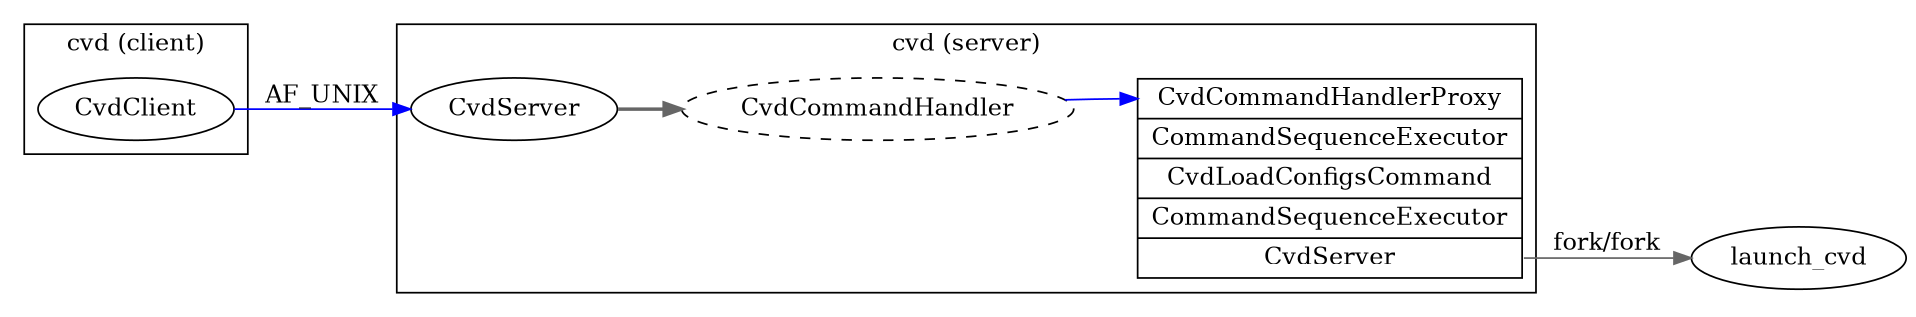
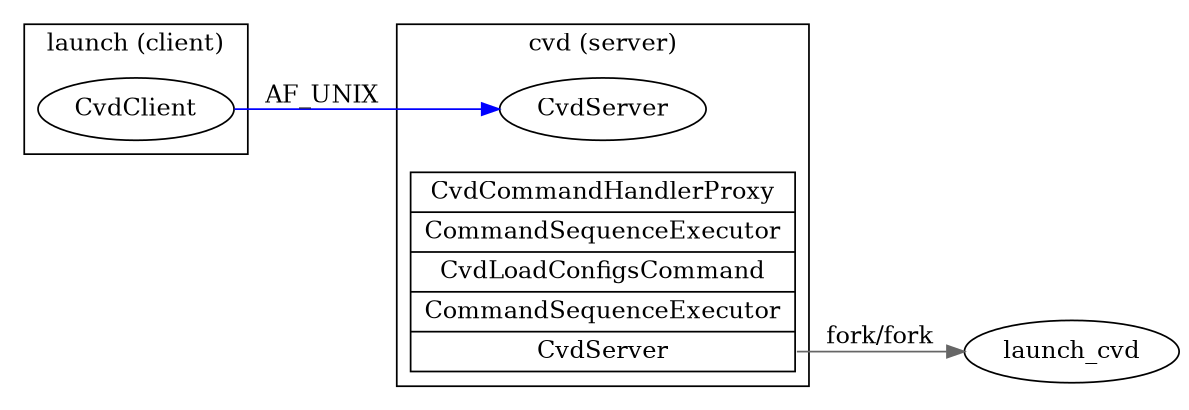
cluster "cvd (client)": label "cvd (client)" -> "launch (client)"
node "CvdCommandHandler": removed
